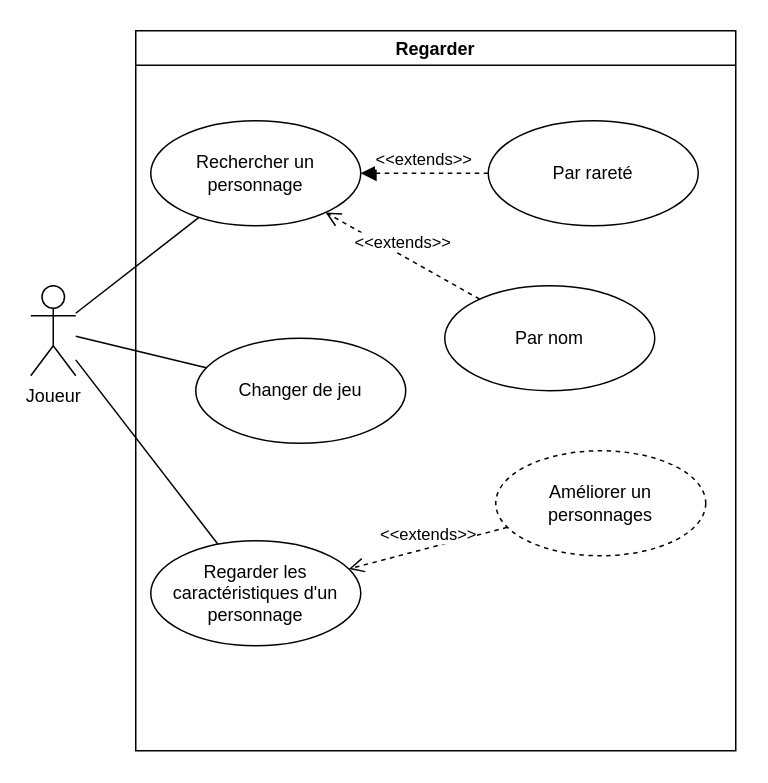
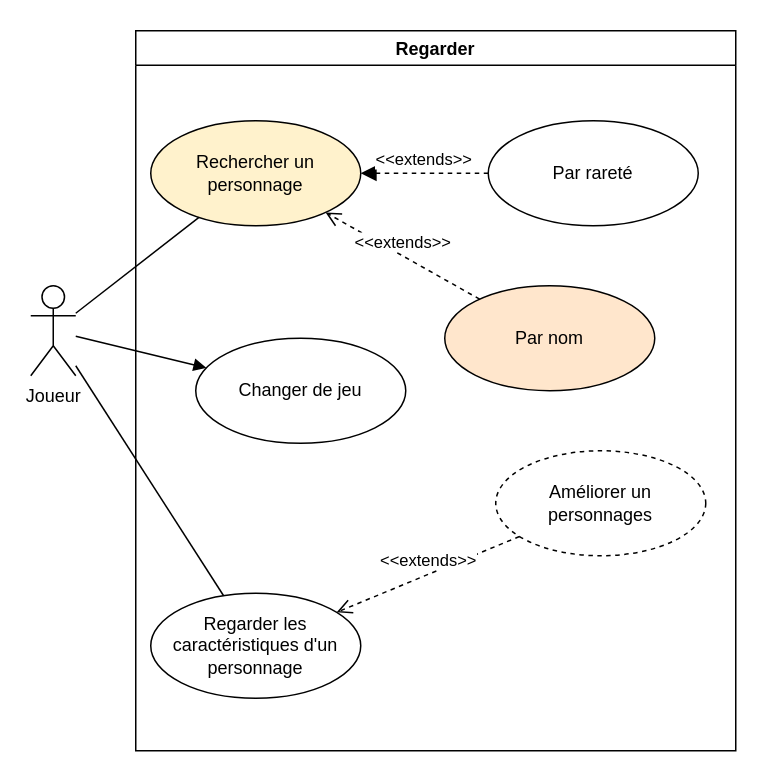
node "Rechercher un personnage": fillcolor #ffffff -> #fff2cc
node "Par nom": fillcolor #ffffff -> #ffe6cc
edge "Joueur" -- "Changer de jeu": arrowhead none -> block
node "Regarder les caractéristiques d'un personnage": moved (256, 593) -> (256, 646)
